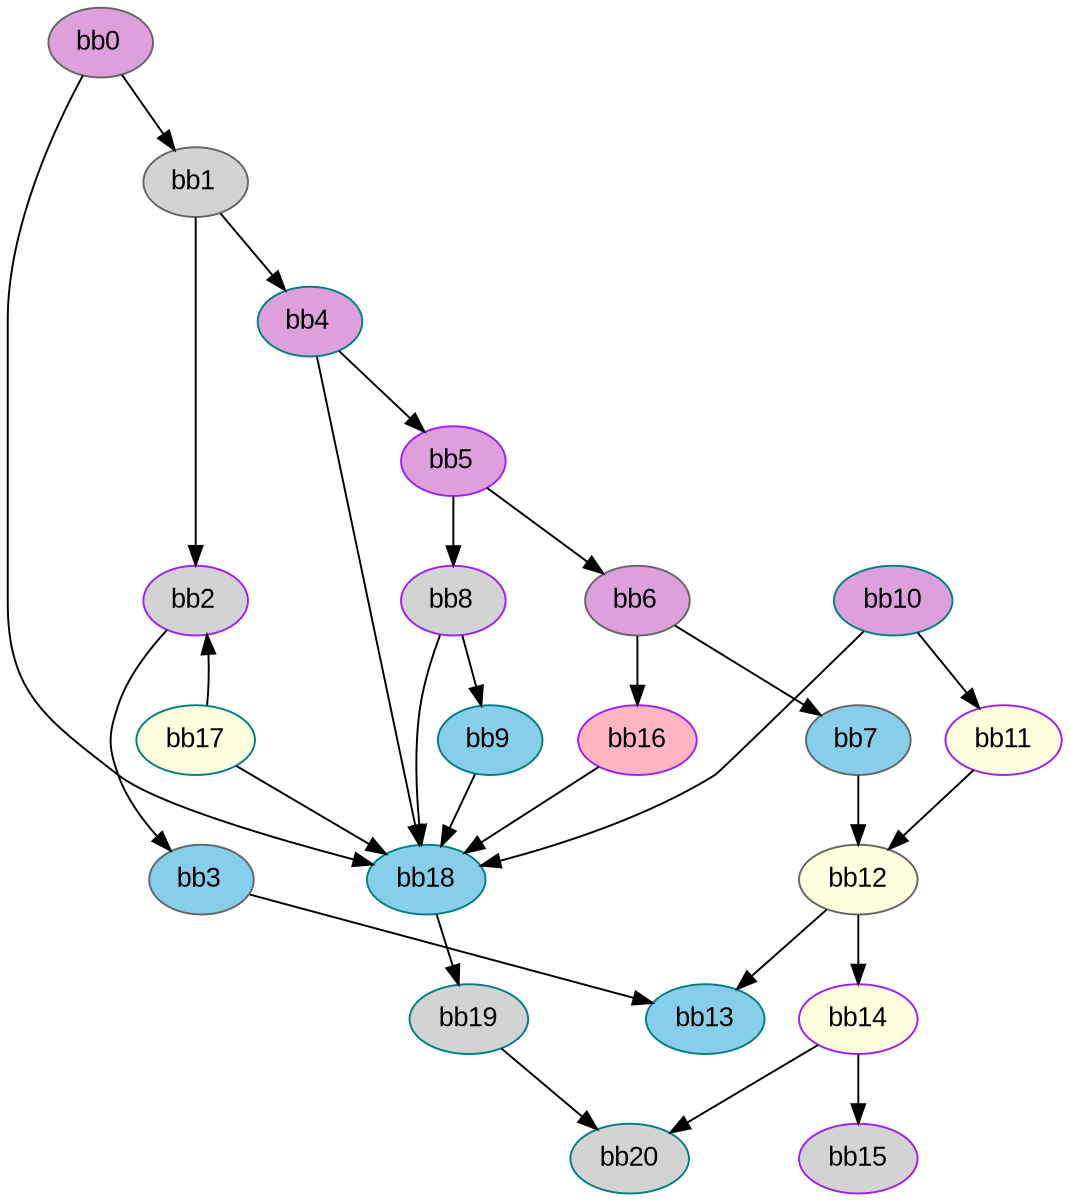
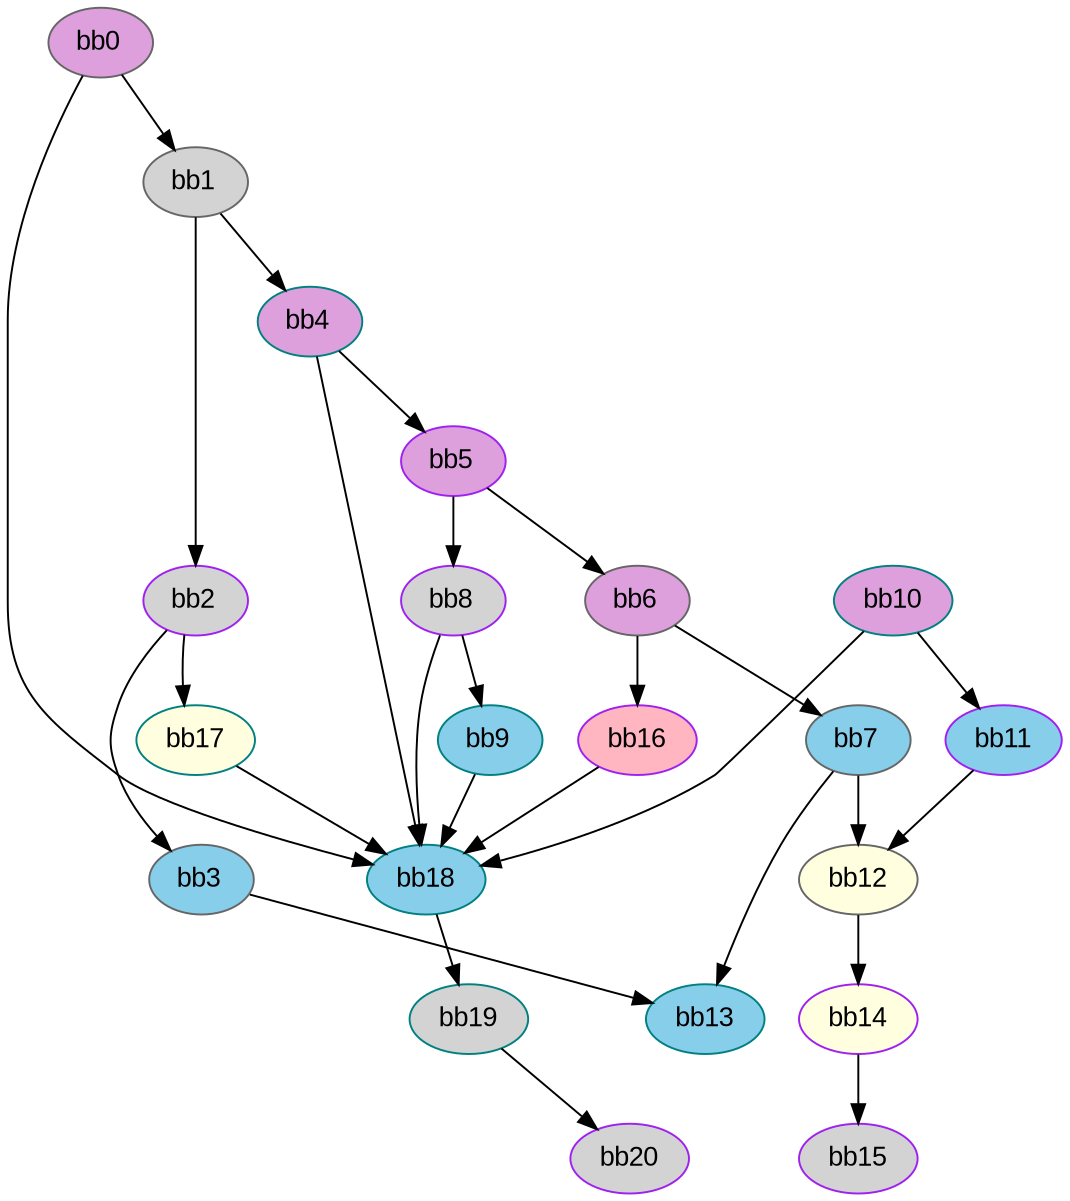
edge "bb17" -> "bb2": reversed
node "bb11": fillcolor lightyellow -> skyblue
edge "bb12" -> "bb13": now "bb7" -> "bb13"
edge "bb14" -> "bb20": removed
node "bb20": color teal -> purple
